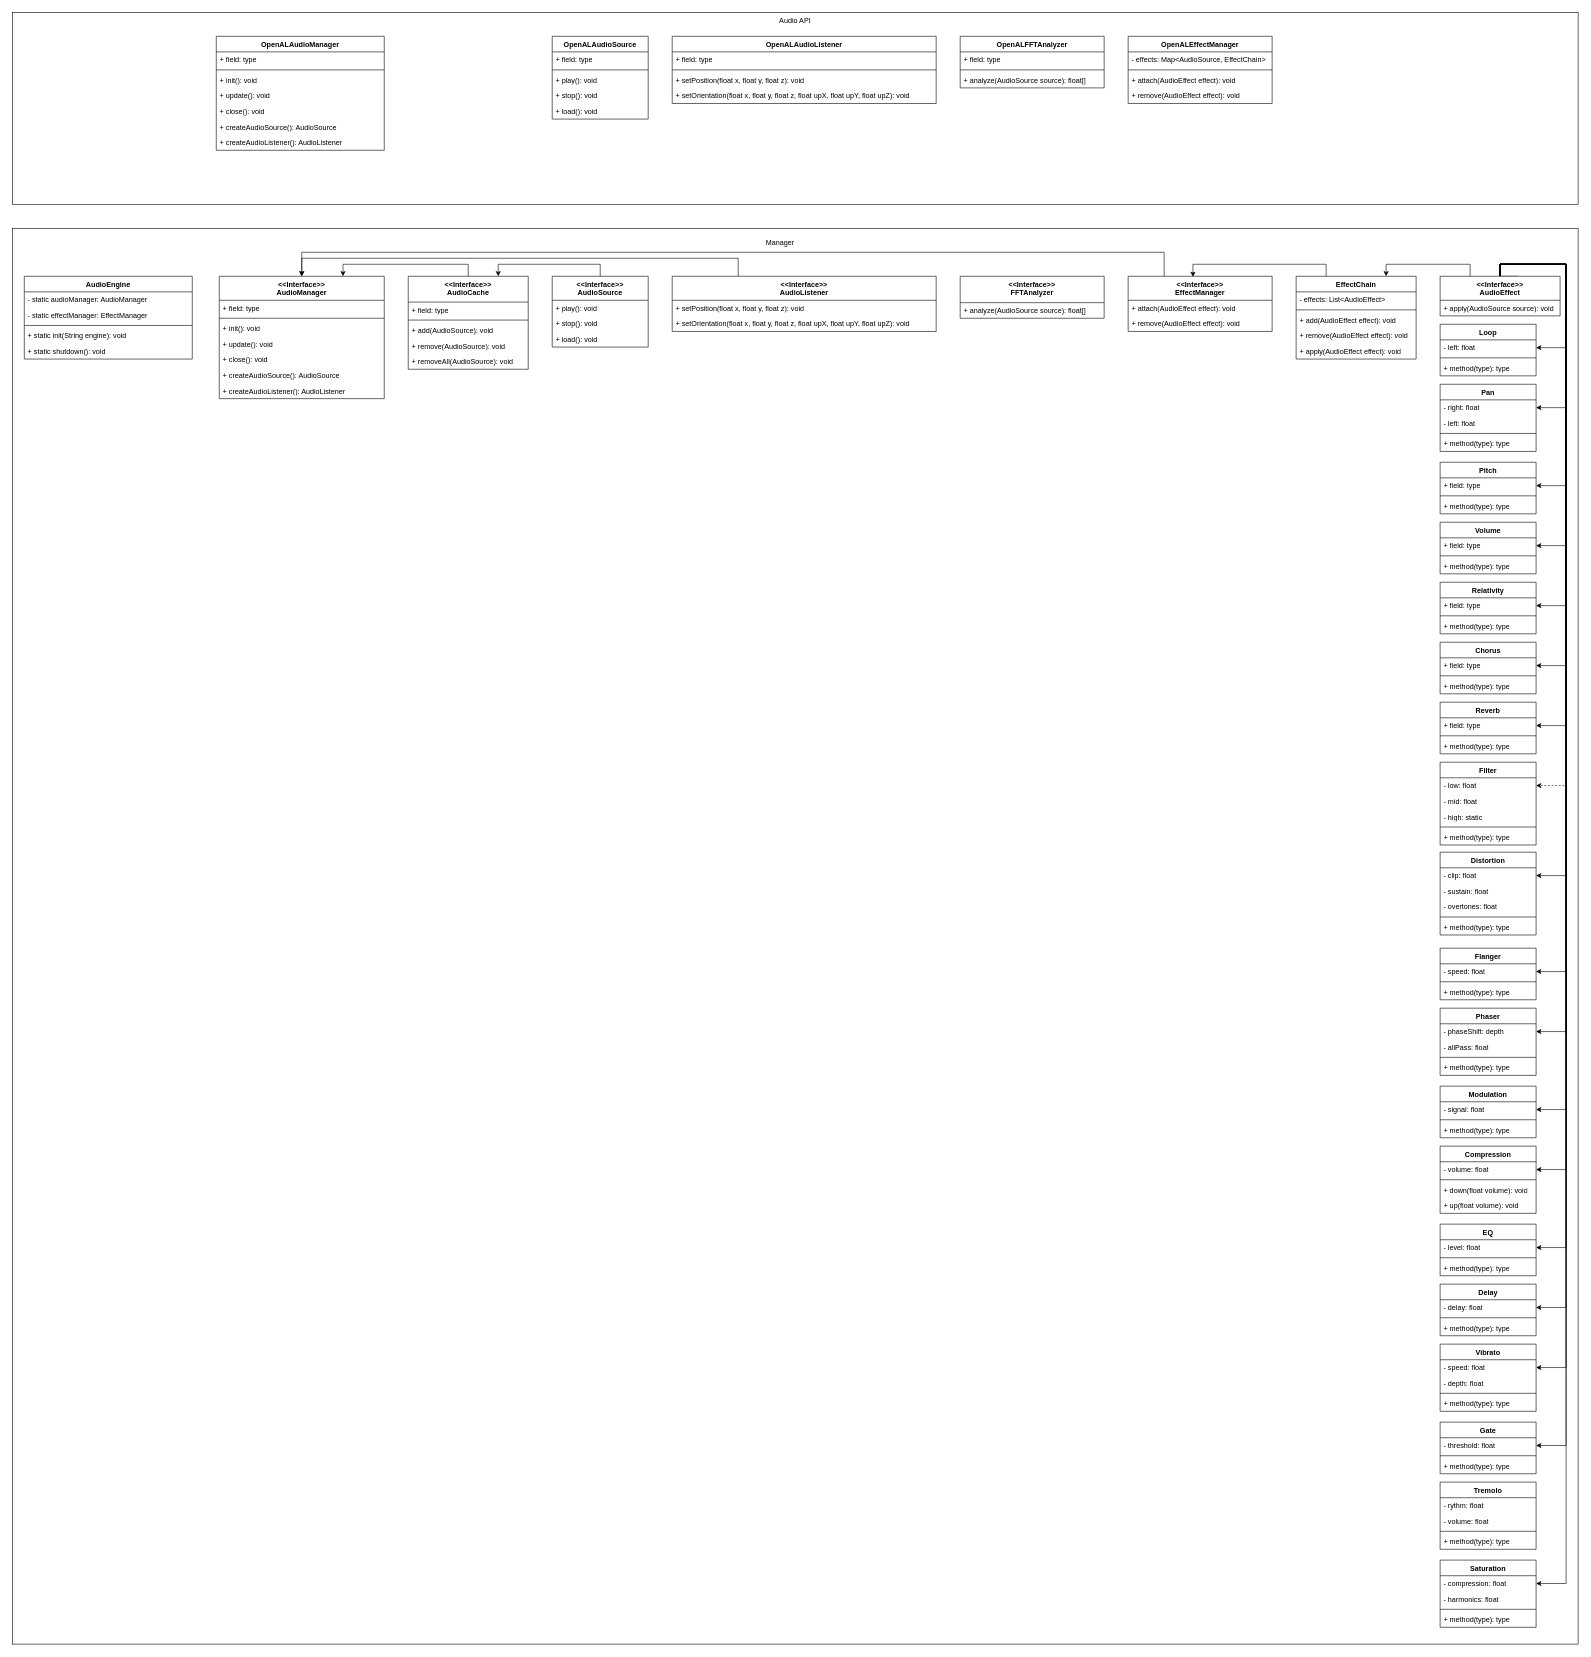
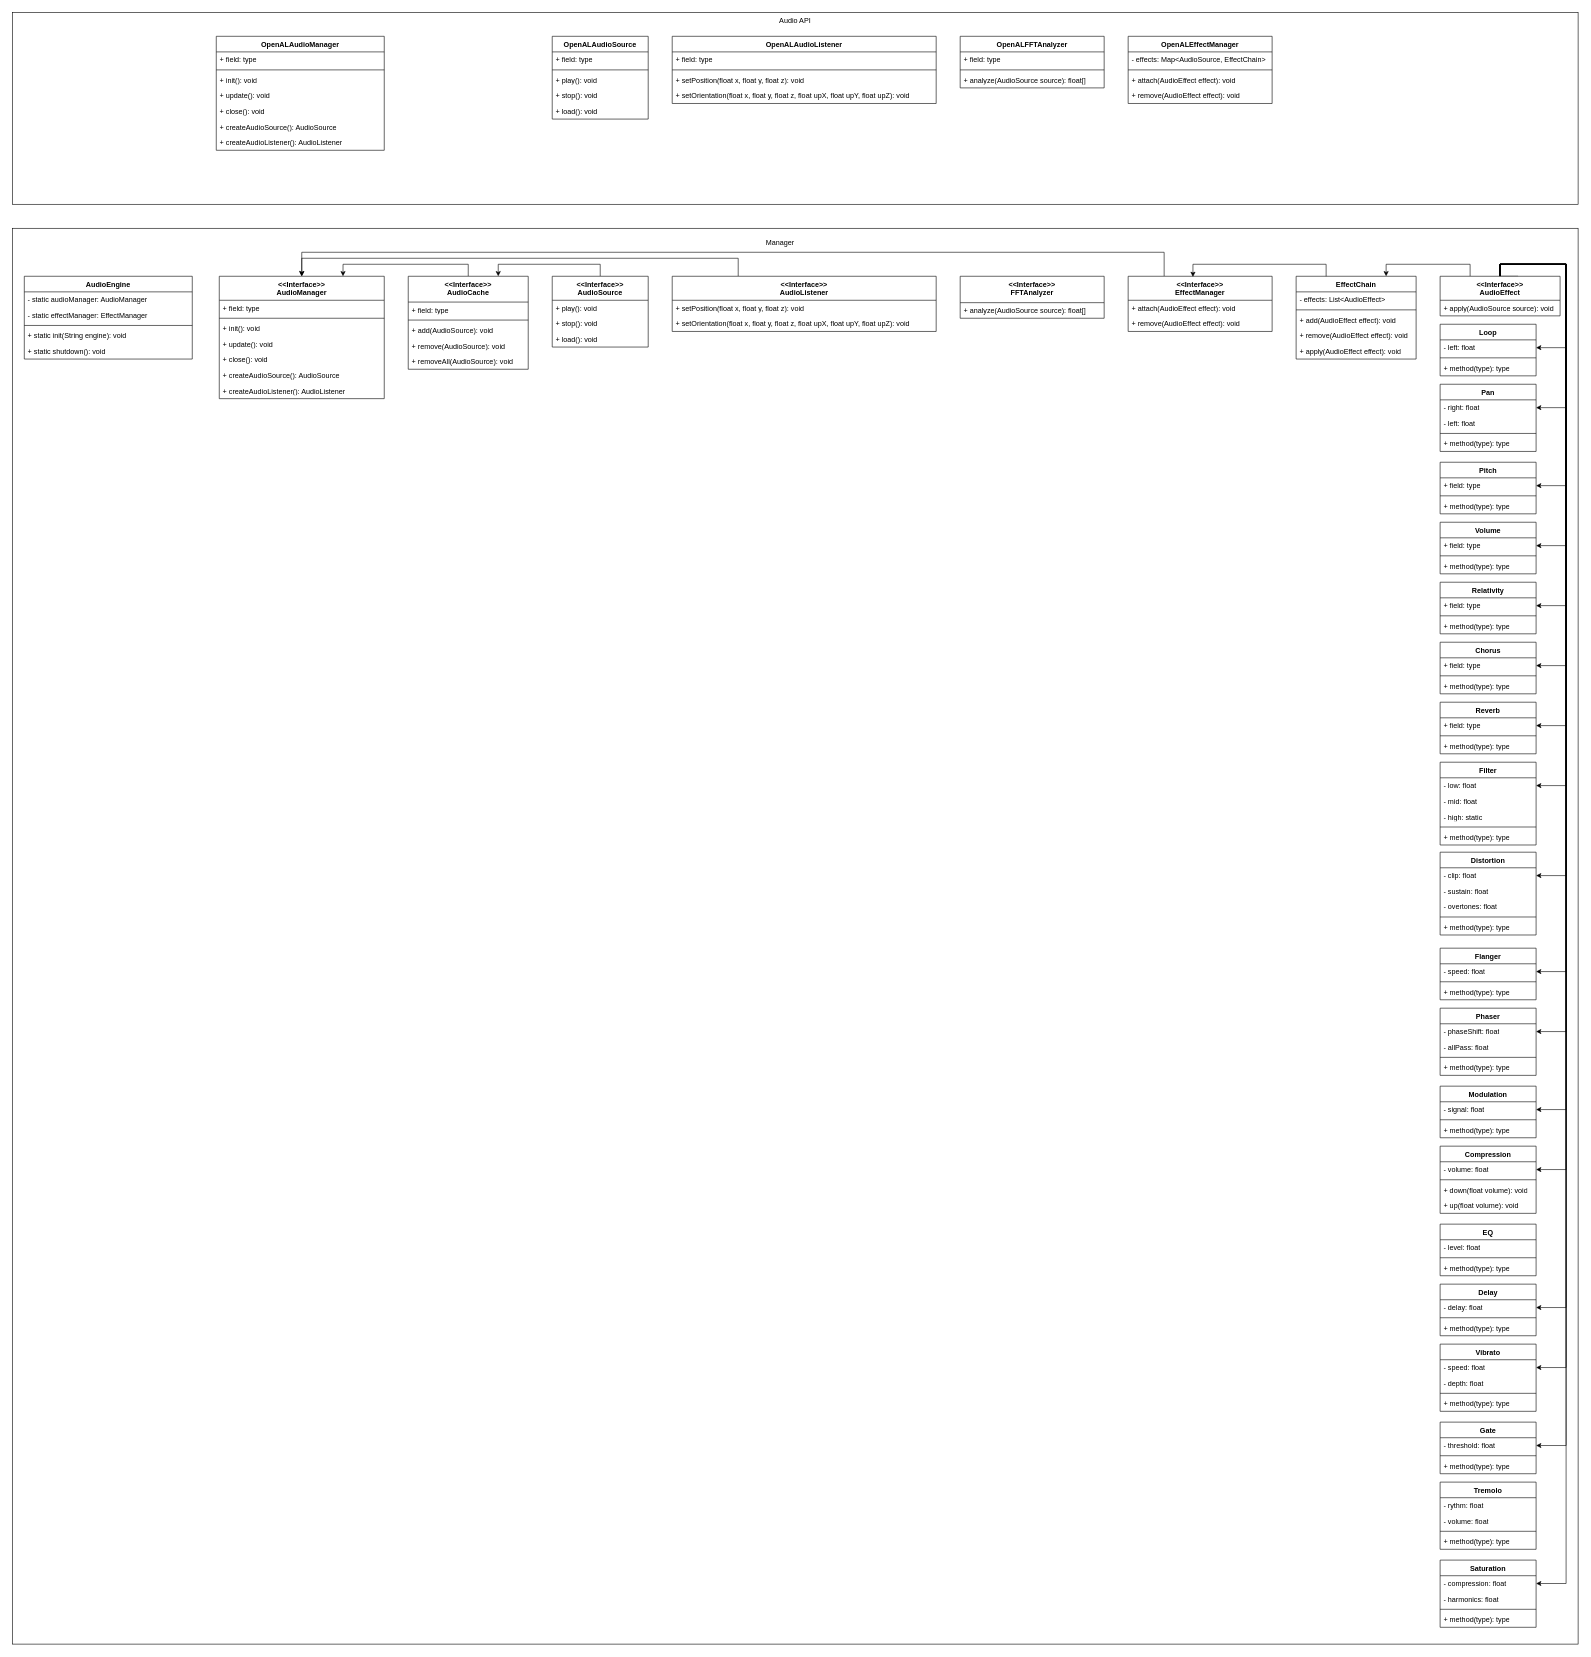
edge "<<Interface>> AudioEffect" -> "- low: float": style dashed -> solid
node "- phaseShift: depth": label "- phaseShift: depth" -> "- phaseShift: float"
edge "<<Interface>> AudioEffect" -> "- level: float": removed
